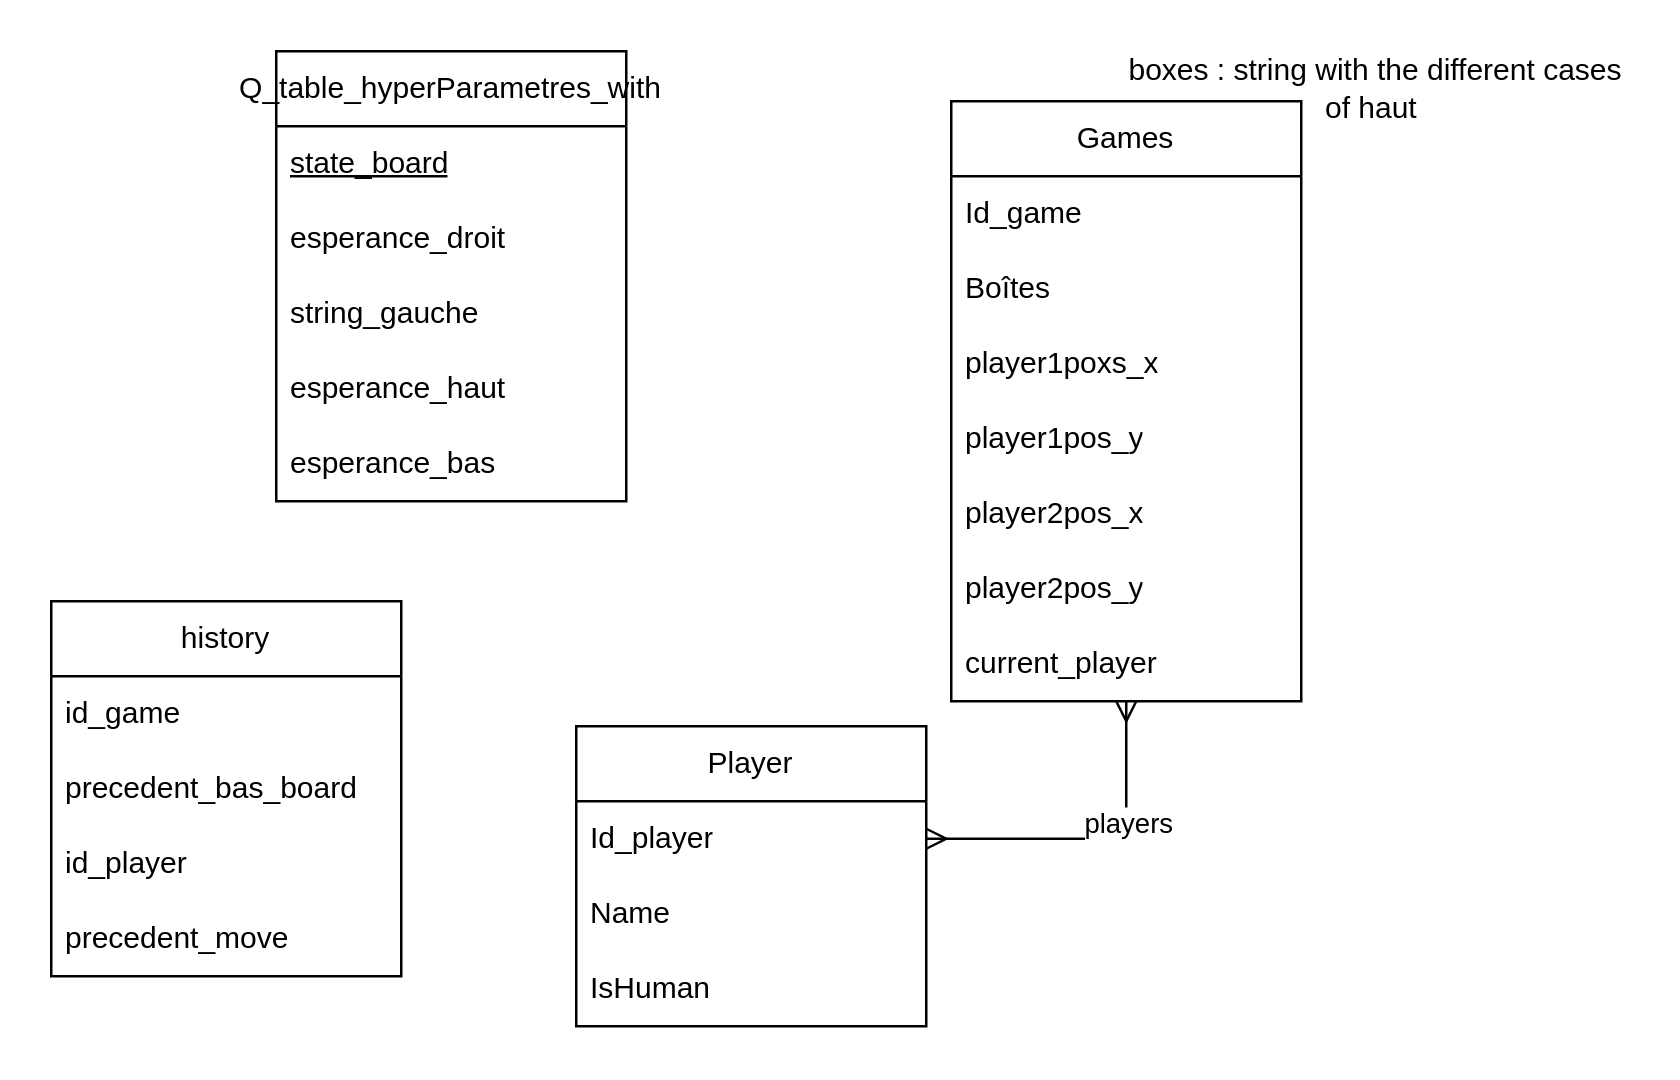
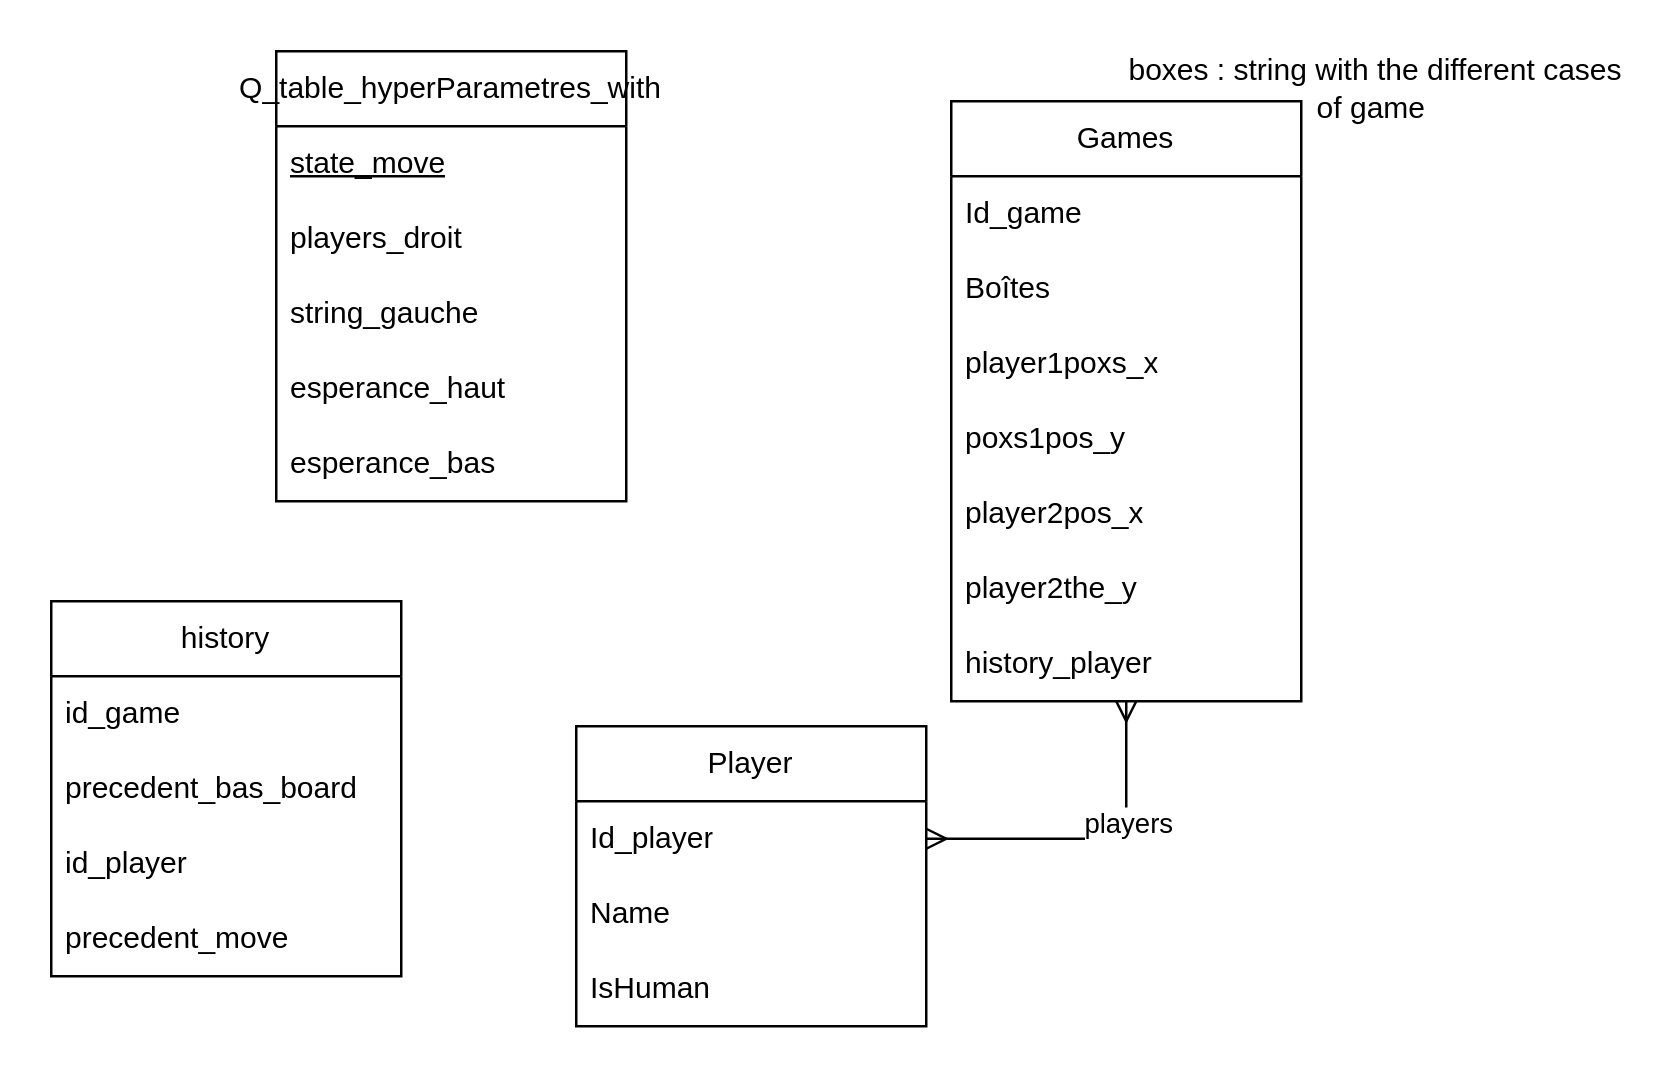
node "boxes : string with the different cases of haut": label "boxes : string with the different cases of haut" -> "boxes : string with the different cases of game"
node "state_board": label "state_board" -> "state_move"
node "esperance_droit": label "esperance_droit" -> "players_droit"
node "player1pos_y": label "player1pos_y" -> "poxs1pos_y"
node "player2pos_y": label "player2pos_y" -> "player2the_y"
node "current_player": label "current_player" -> "history_player"
